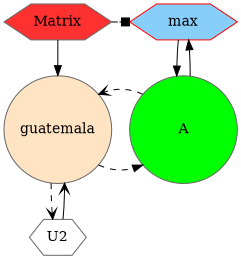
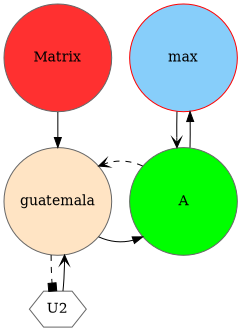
node "Matrix": shape hexagon -> circle
edge "Matrix" -> "max": removed
node "max": shape hexagon -> circle
edge "max" -> "A": arrowhead normal -> vee
edge "guatemala" -> "A": style dashed -> solid
edge "guatemala" -> "U2": arrowhead vee -> box
